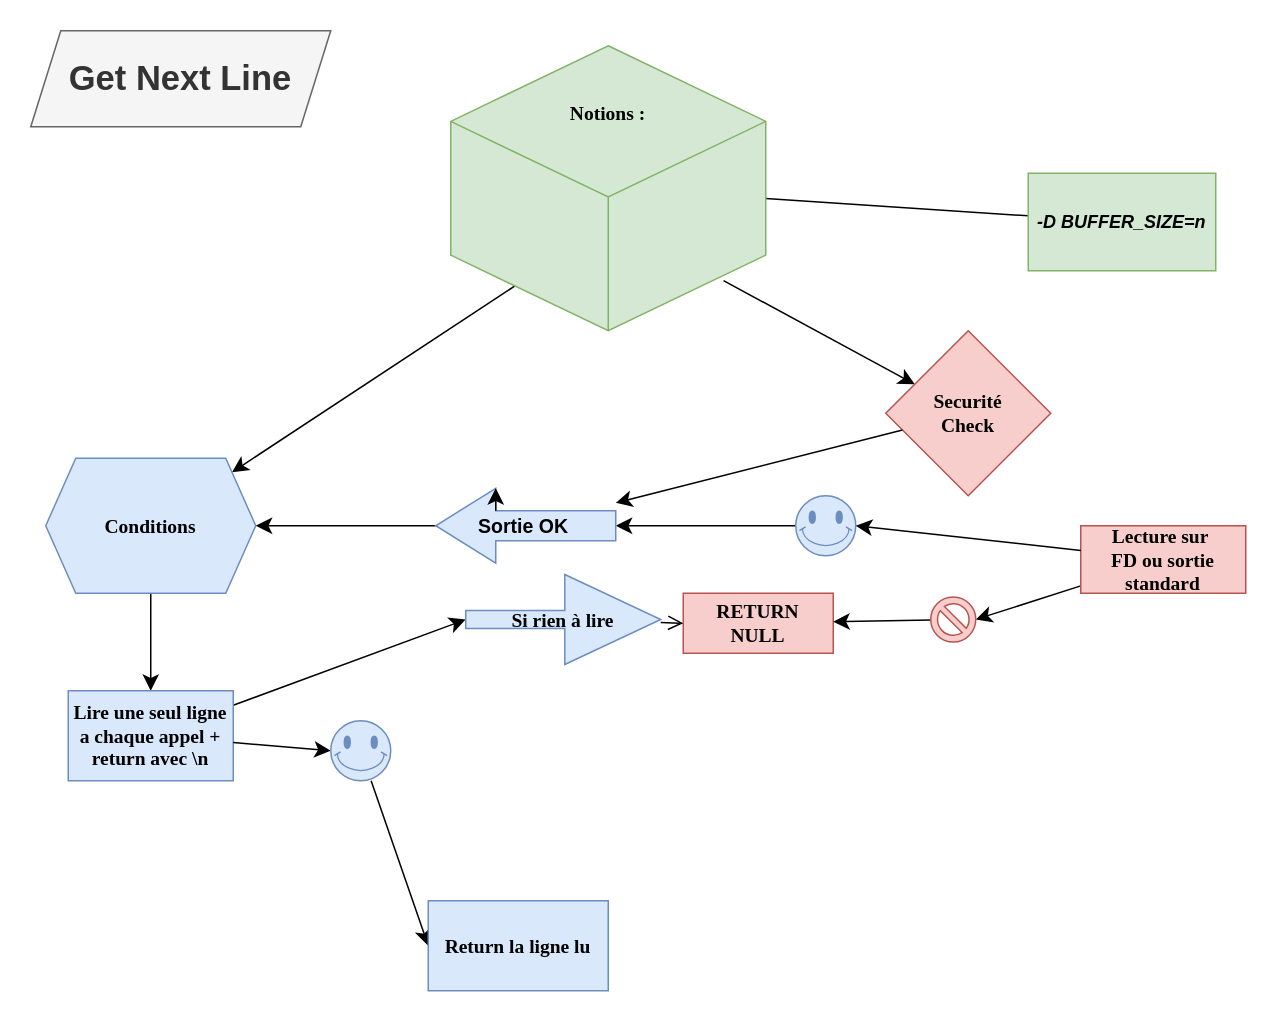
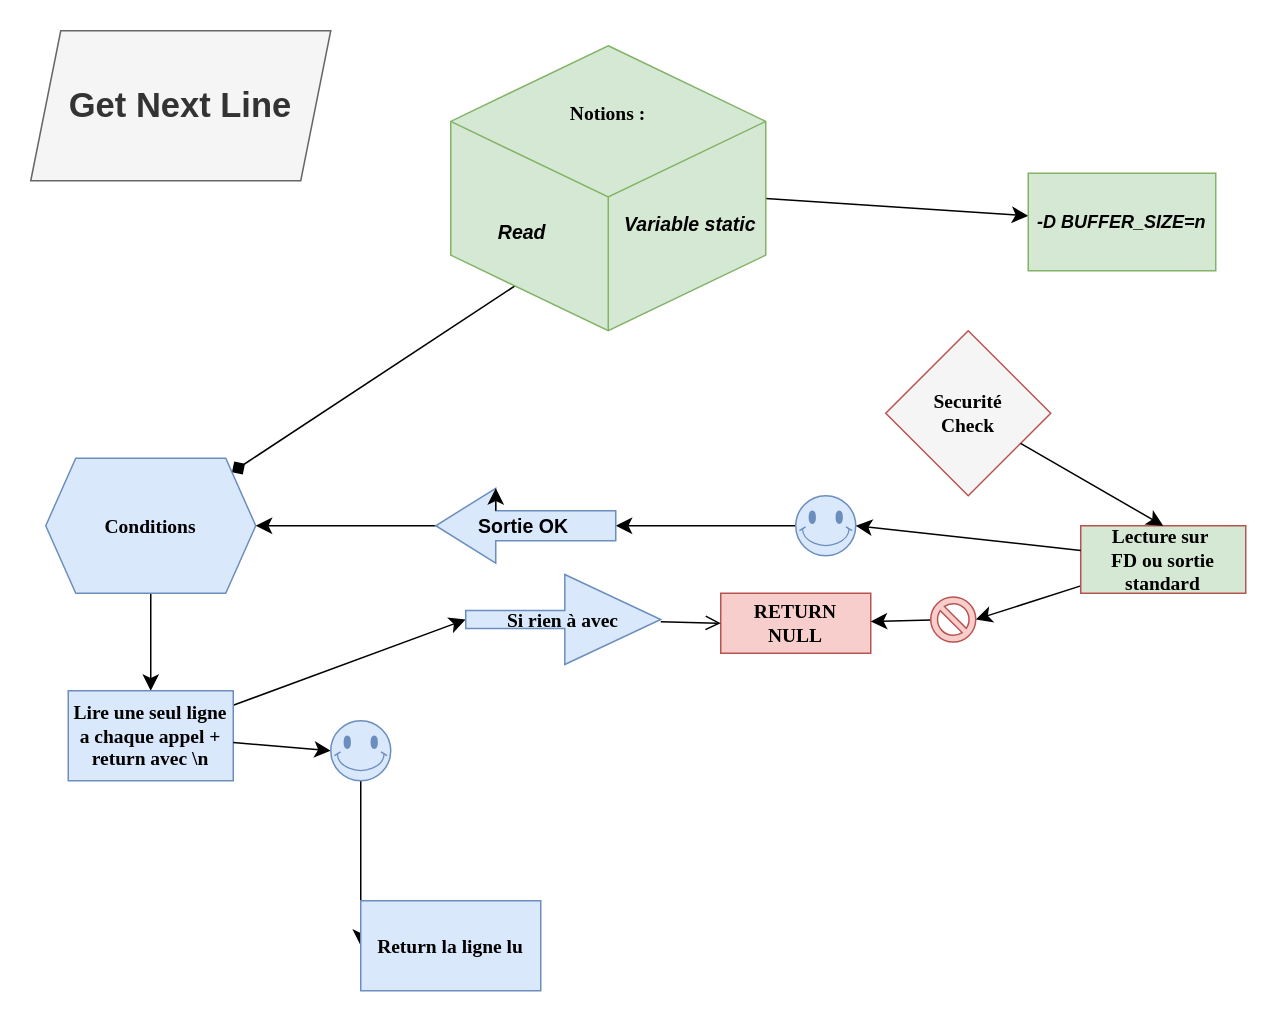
node "Get Next Line": size 300x96 -> 300x150
edge "Notions :" -- "-D BUFFER_SIZE=n": arrowhead none -> classic
node "Read": added
node "Variable static": added
edge "Notions :" -> "Securité Check": removed
node "Securité Check": fillcolor #f8cecc -> #f5f5f5
edge "Notions :" -> "Conditions": arrowhead classic -> diamond
edge "Securité Check" -> "Sortie OK": now "Securité Check" -> "Lecture sur FD ou sortie standard"
node "Lecture sur FD ou sortie standard": fillcolor #f8cecc -> #d5e8d4
node "Si rien à lire": label "Si rien à lire" -> "Si rien à avec"
node "RETURN NULL": moved (758, 623) -> (796, 623)
node "Return la ligne lu": moved (518, 946) -> (451, 946)
